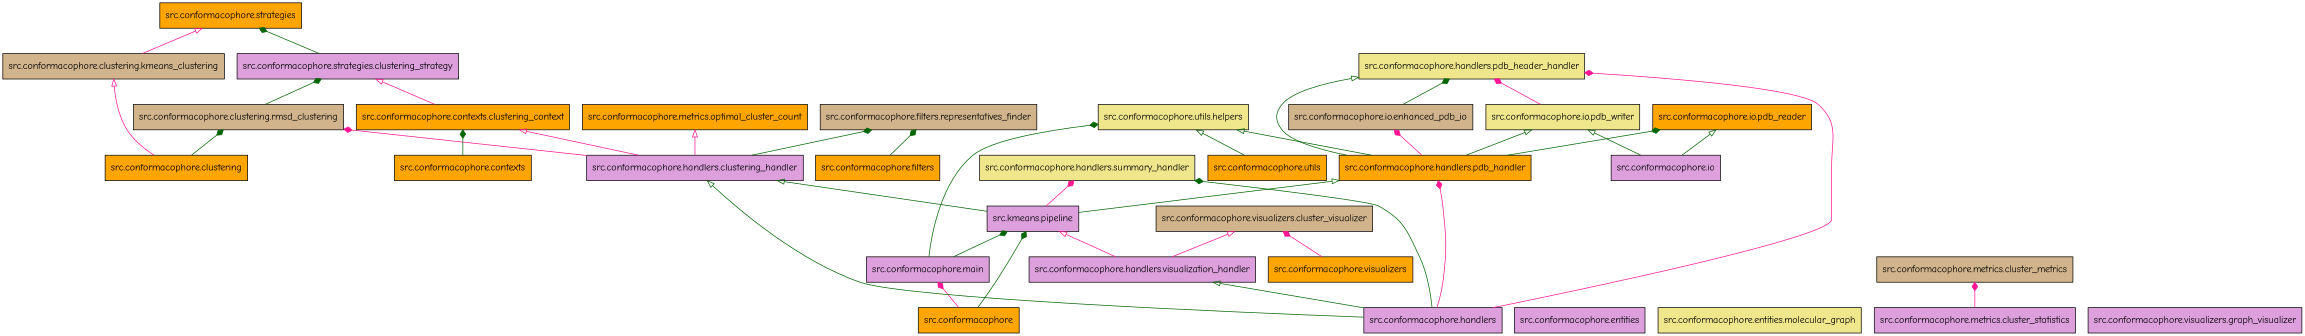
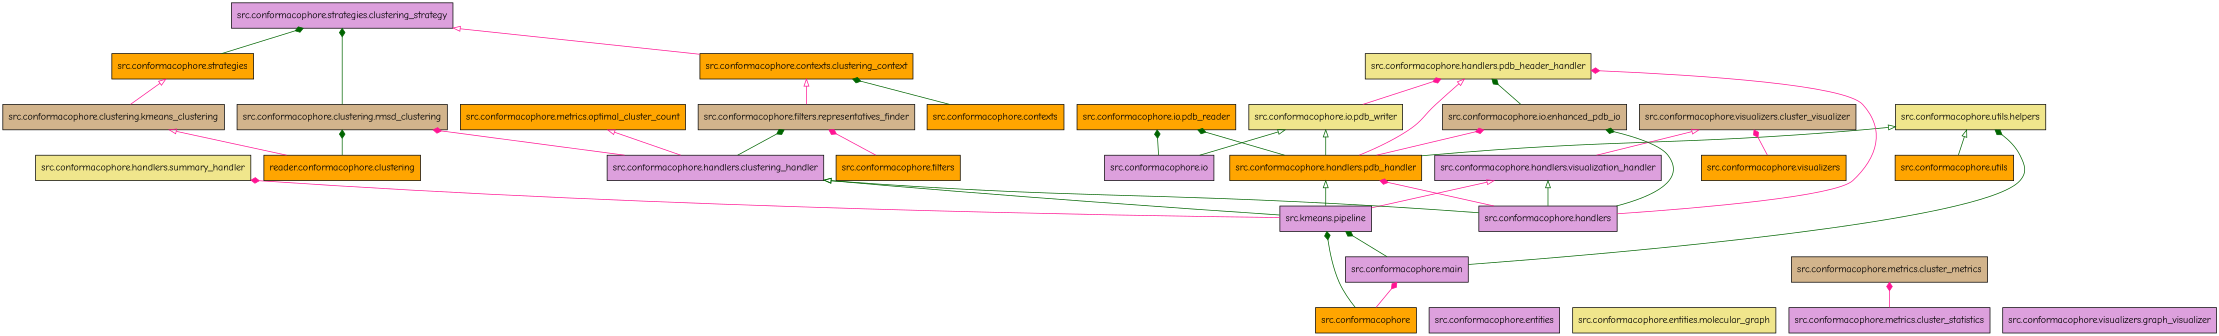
edge "src.conformacophore.strategies.clustering_strategy" -> "src.conformacophore.strategies": reversed
edge "src.conformacophore.handlers.pdb_handler" -> "src.conformacophore.handlers.pdb_header_handler": color darkgreen -> deeppink
edge "src.conformacophore.handlers.clustering_handler" -> "src.conformacophore.contexts.clustering_context": now "src.conformacophore.filters.representatives_finder" -> "src.conformacophore.contexts.clustering_context"
edge "src.conformacophore.filters" -> "src.conformacophore.filters.representatives_finder": color darkgreen -> deeppink
edge "src.conformacophore.io" -> "src.conformacophore.io.pdb_reader": arrowhead onormal -> diamond
node "src.conformacophore.clustering": label "src.conformacophore.clustering" -> "reader.conformacophore.clustering"
edge "src.conformacophore.handlers" -> "src.conformacophore.handlers.summary_handler": now "src.conformacophore.handlers" -> "src.conformacophore.io.enhanced_pdb_io"
edge "src.conformacophore.handlers.visualization_handler" -> "src.kmeans.pipeline": reversed
